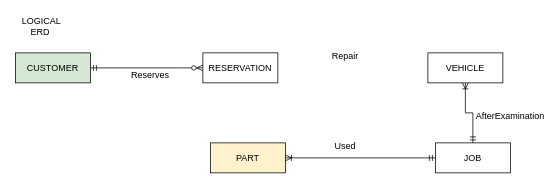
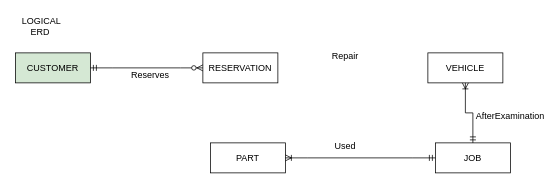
node "PART": fillcolor #fff2cc -> #ffffff
